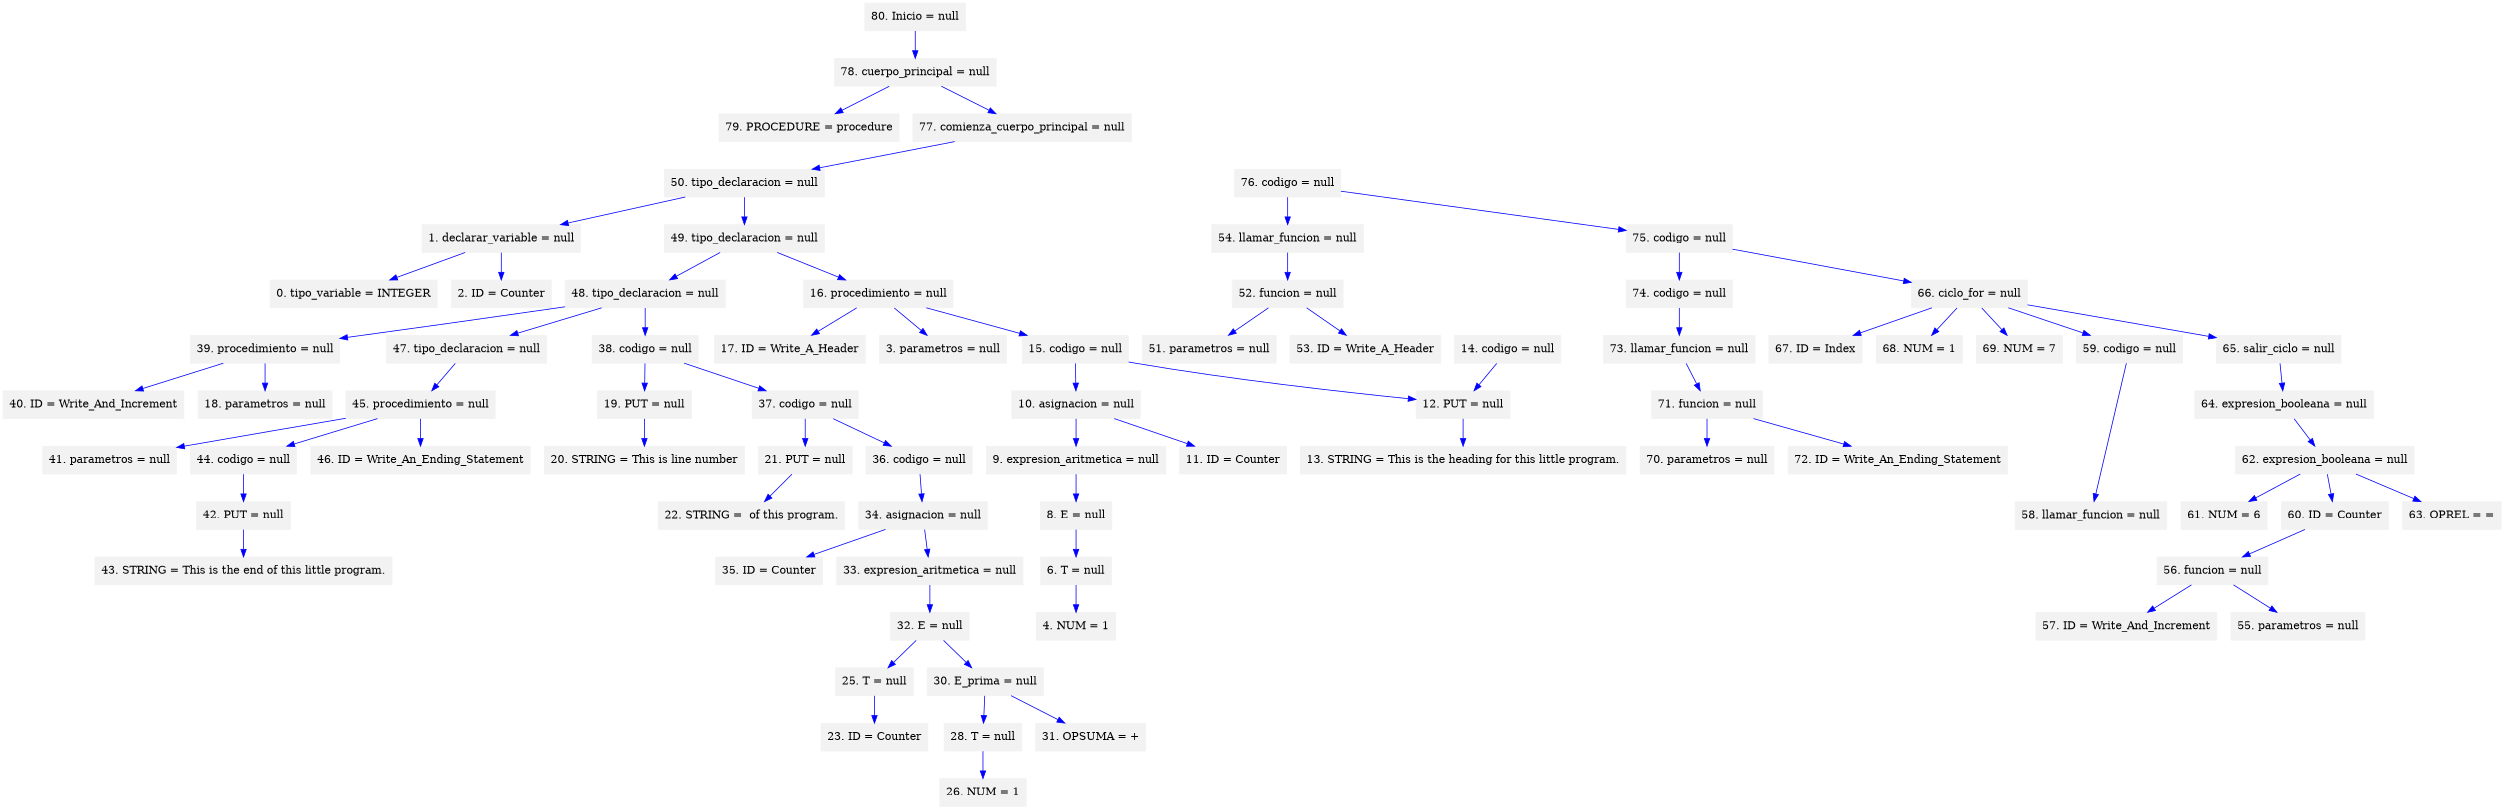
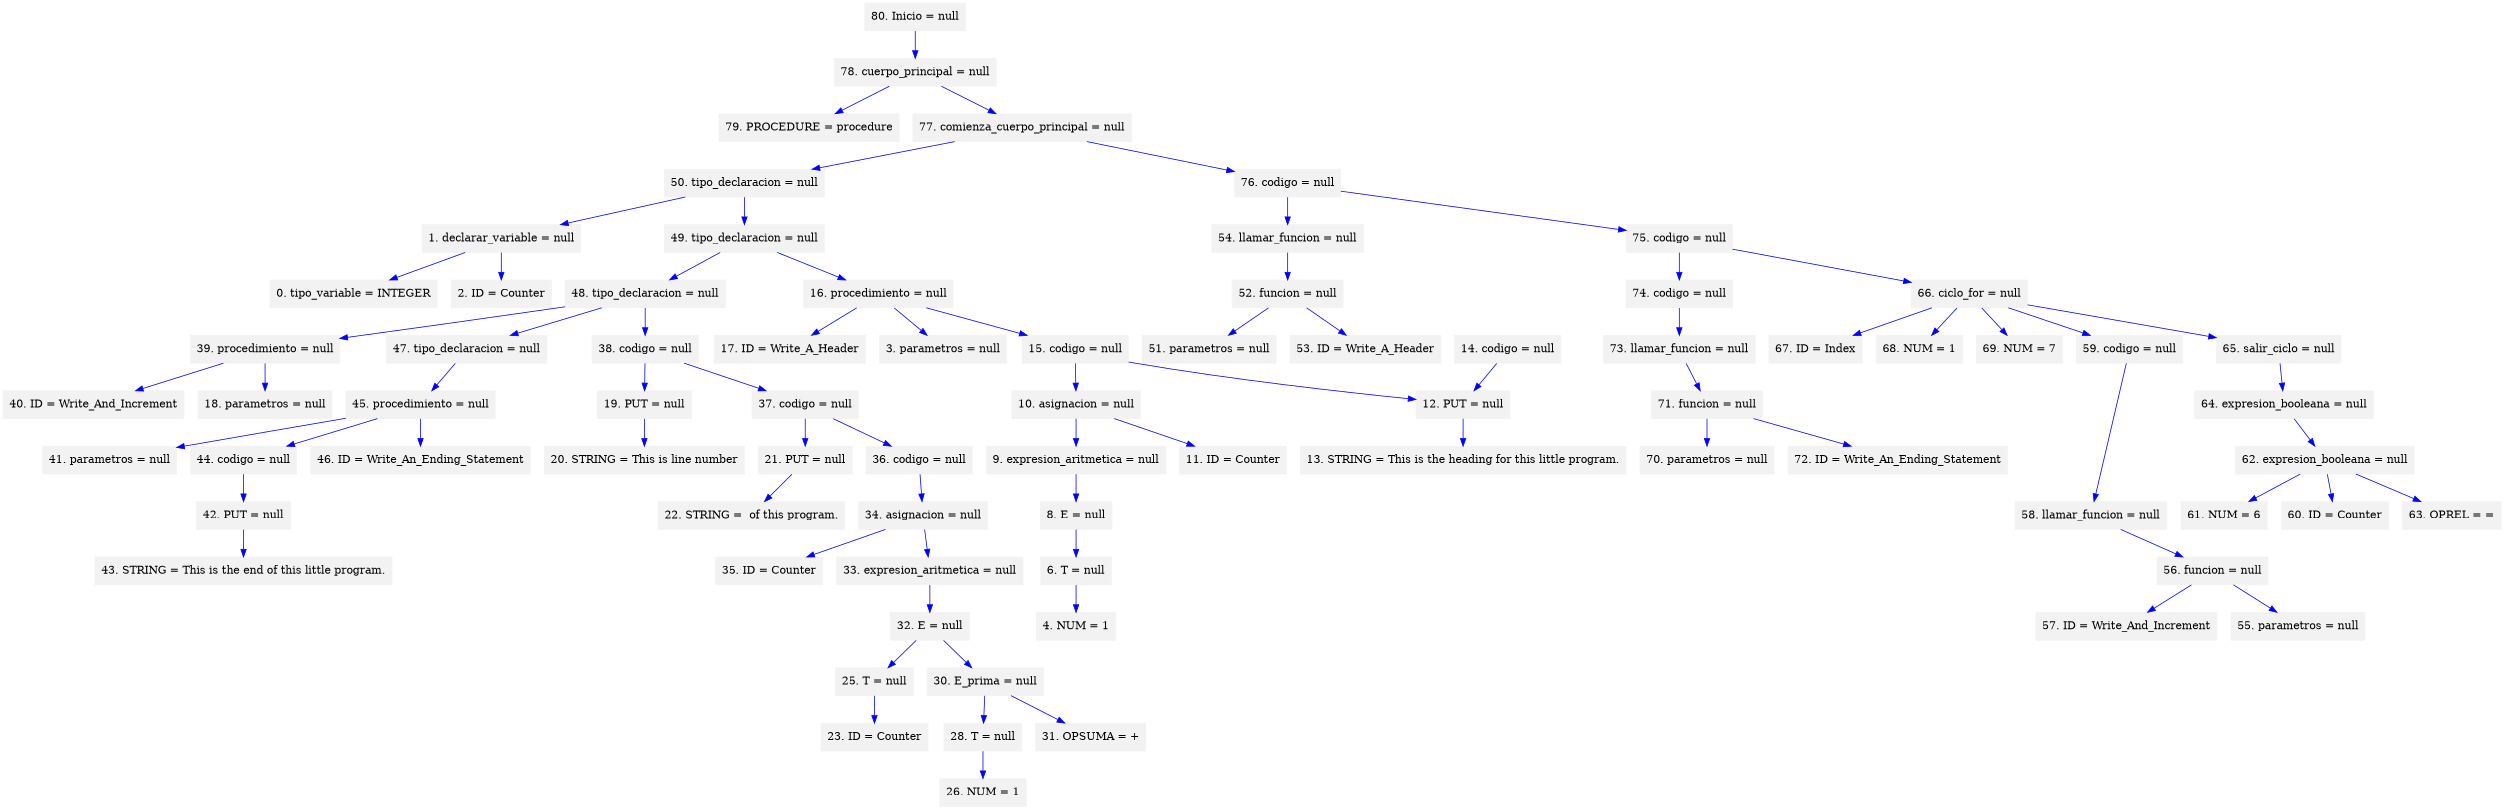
edge "77. comienza_cuerpo_principal = null" -> "76. codigo = null": added
edge "60. ID = Counter" -> "56. funcion = null": now "58. llamar_funcion = null" -> "56. funcion = null"
